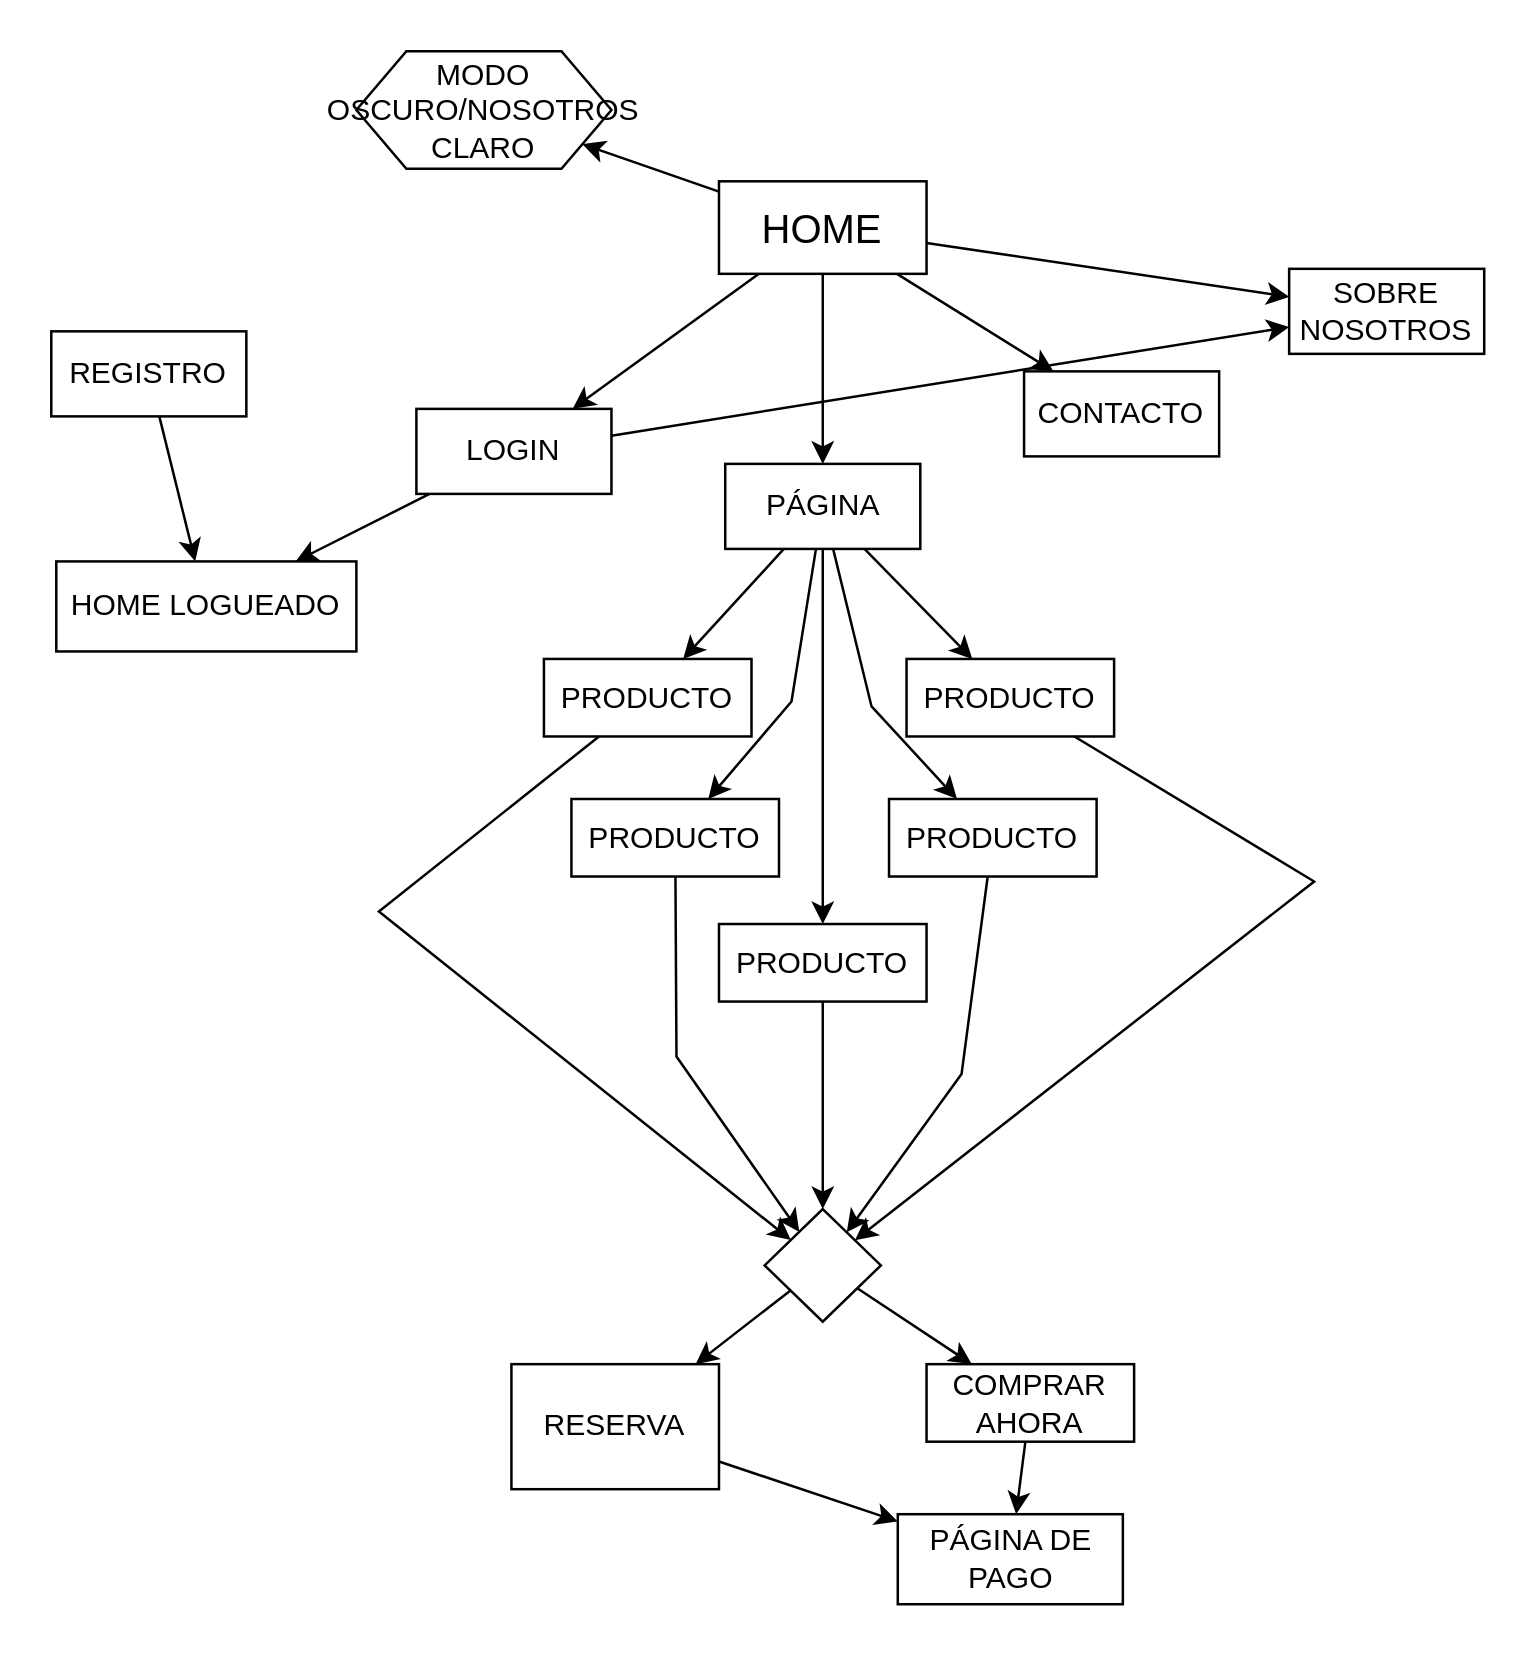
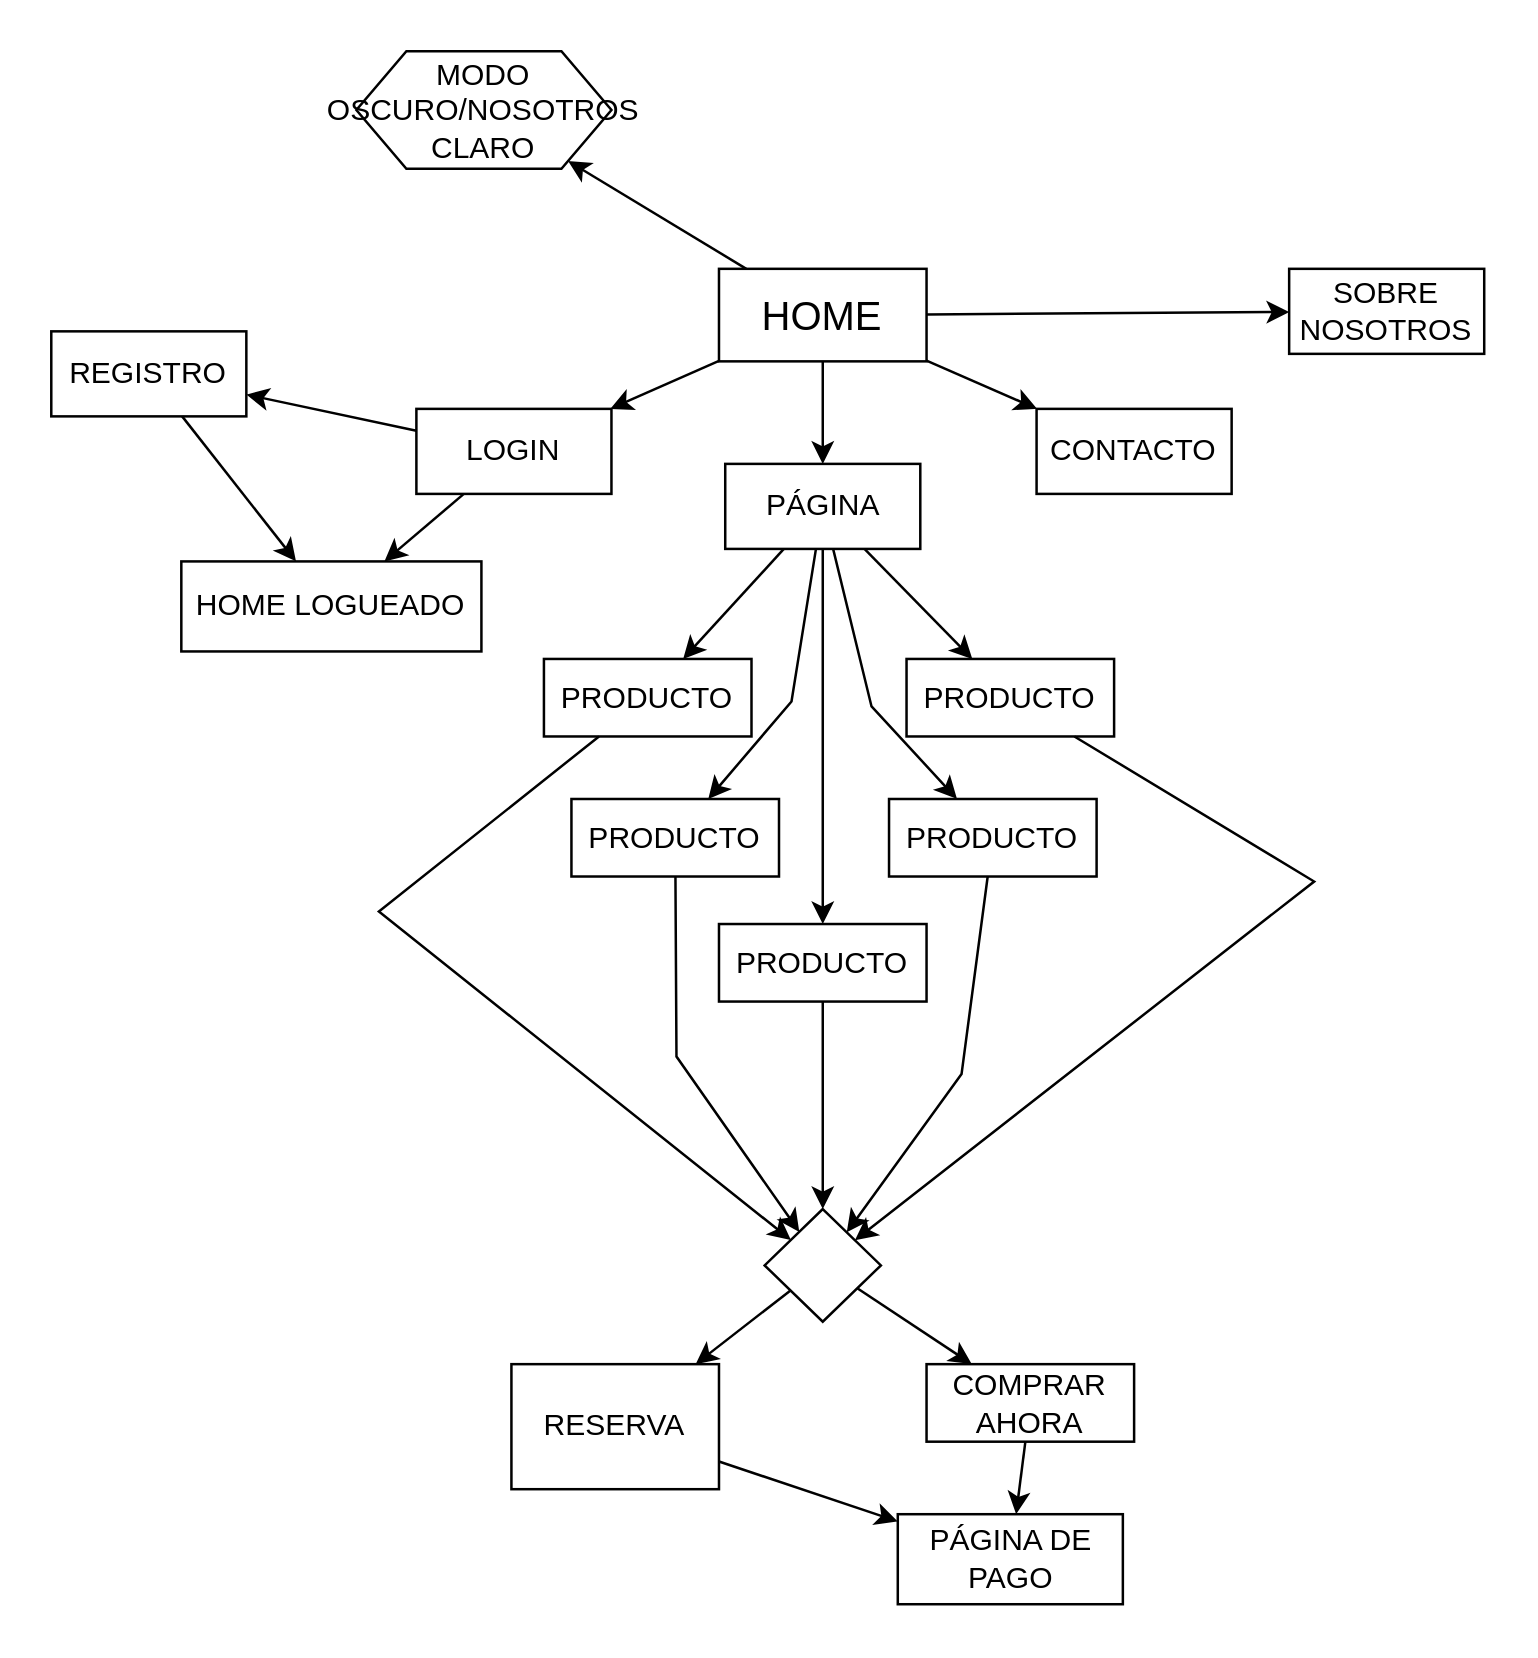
node "HOME": moved (823, 228) -> (823, 315)
edge "LOGIN" -> "SOBRE NOSOTROS": now "LOGIN" -> "REGISTRO"
node "CONTACTO": moved (1121, 414) -> (1134, 451)
node "HOME LOGUEADO": moved (206, 606) -> (331, 606)
